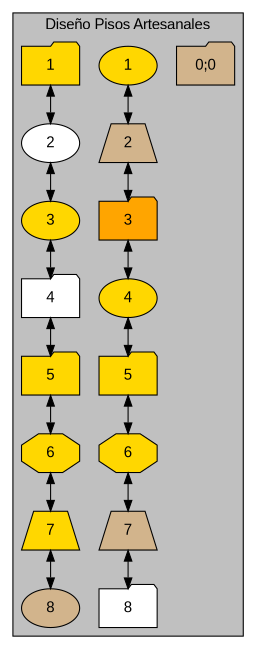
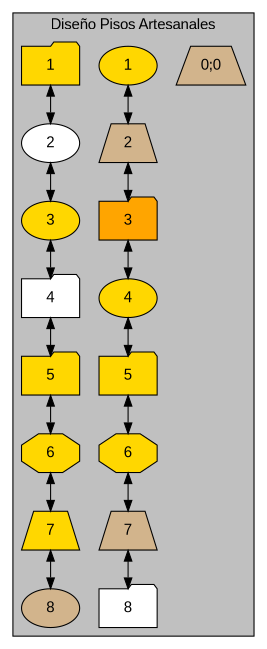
node "0;0": shape folder -> trapezium
